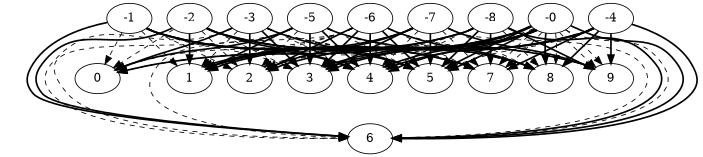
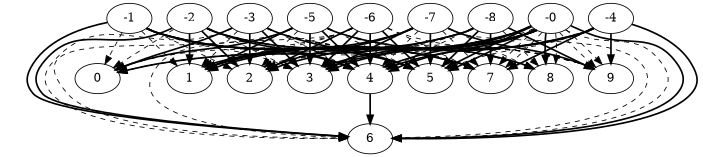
edge "-2" -> "2": style dashed -> bold
edge "-4" -> "8": removed
edge "-6" -> "8": removed
edge "-2" -> "9": style bold -> dashed
edge "-8" -> "6": now "4" -> "6"
